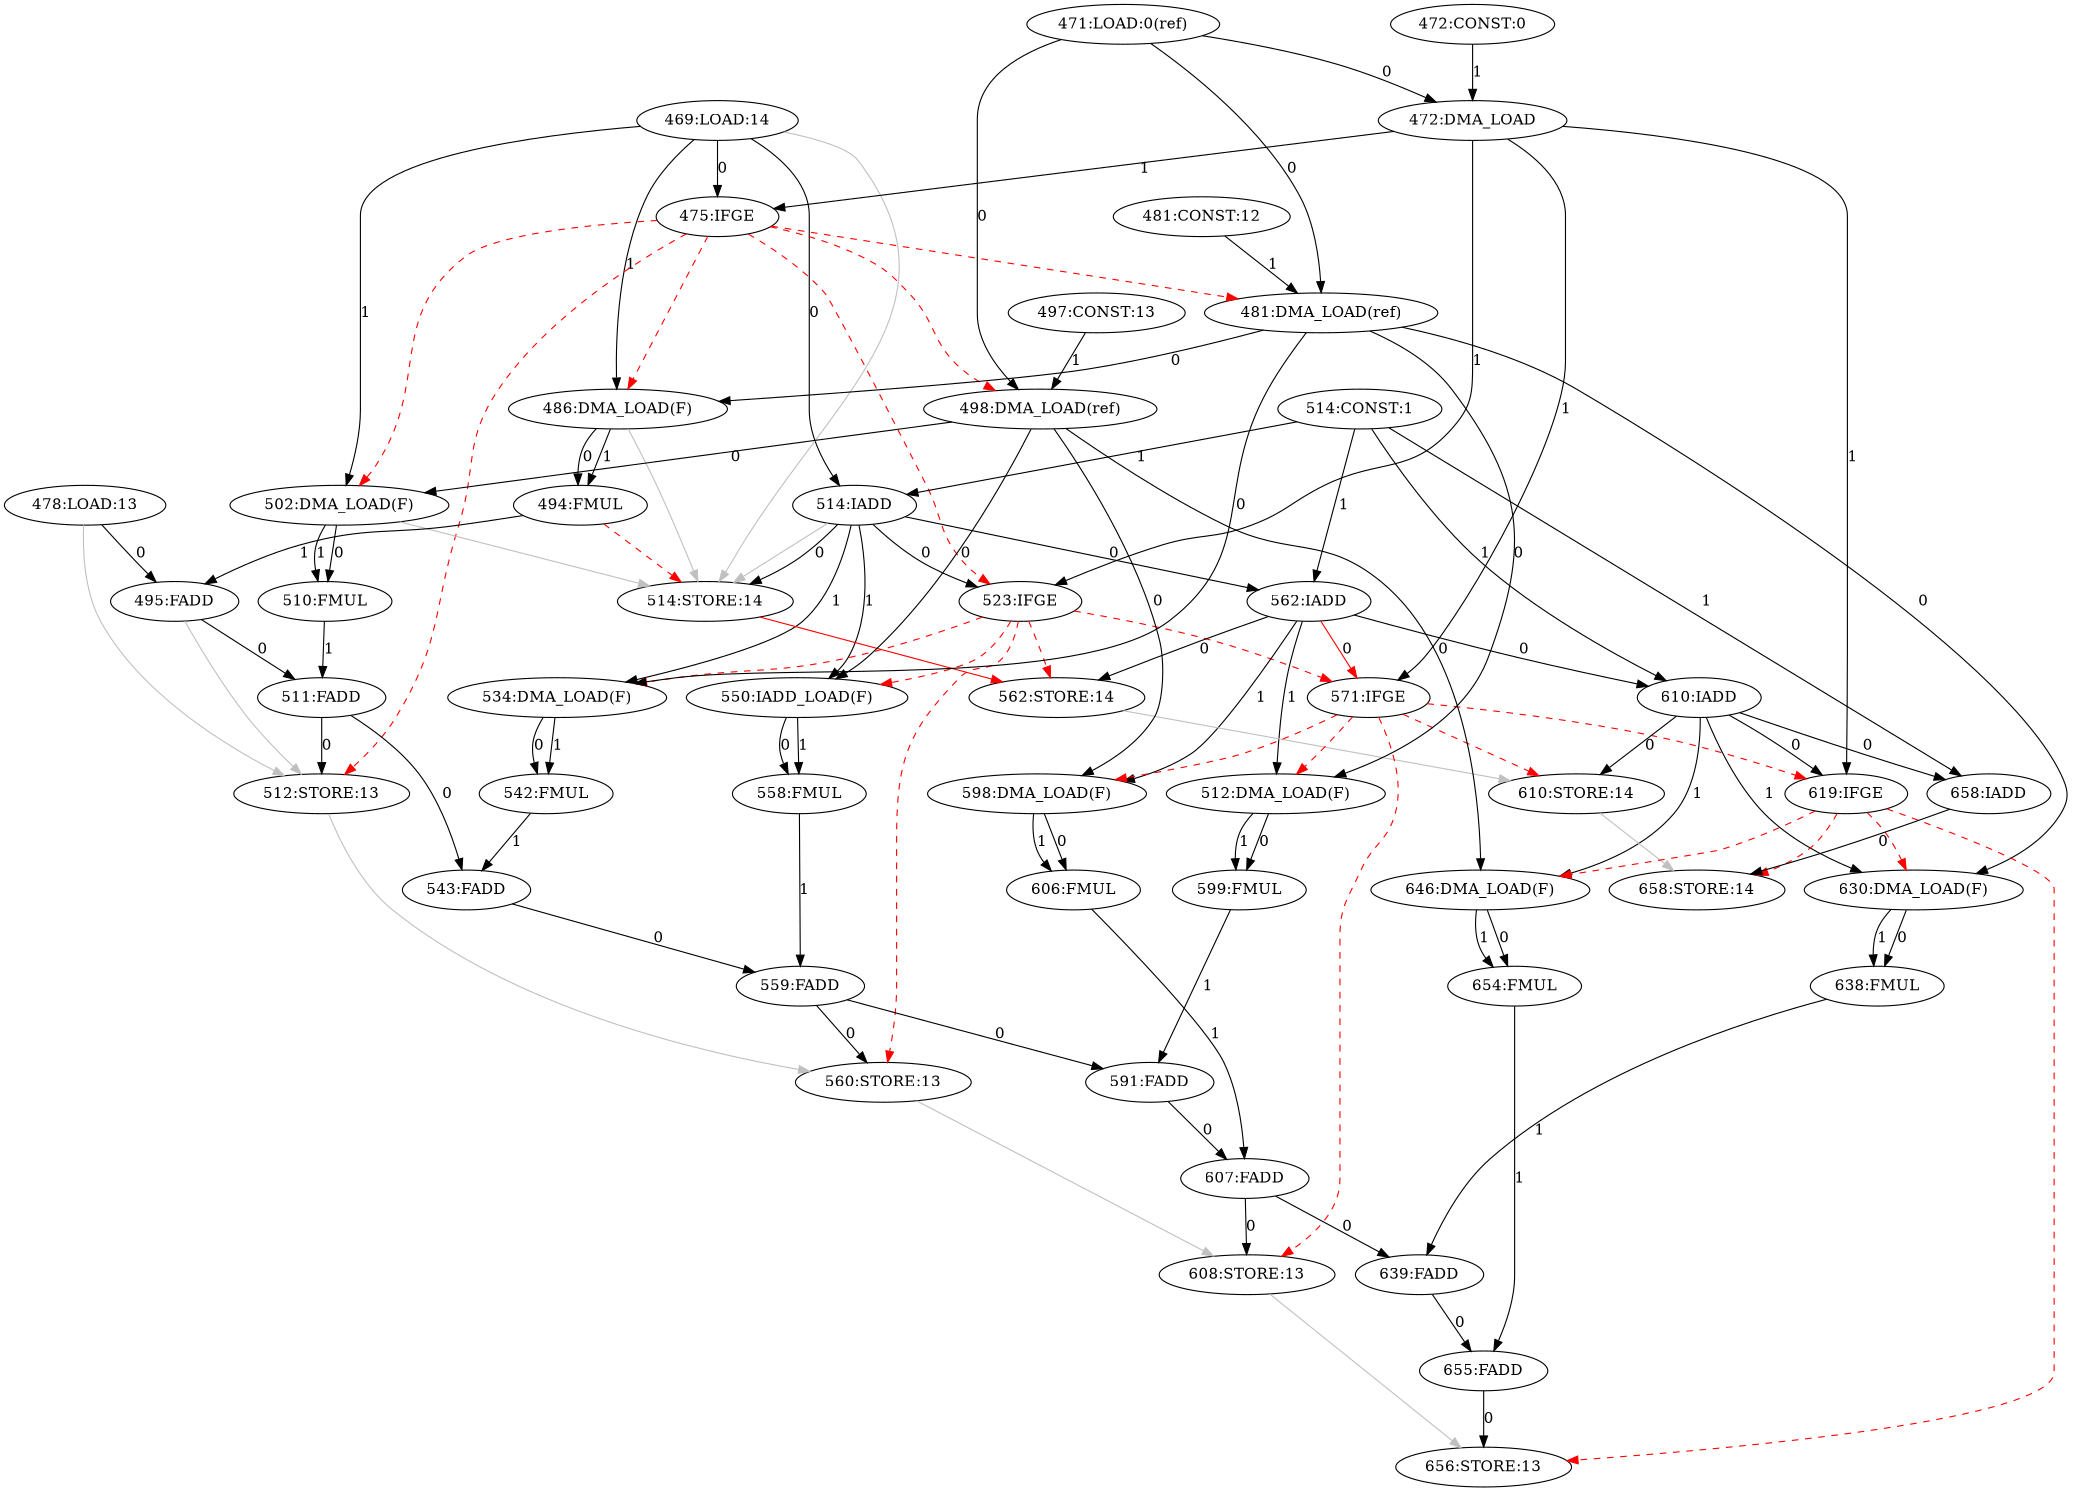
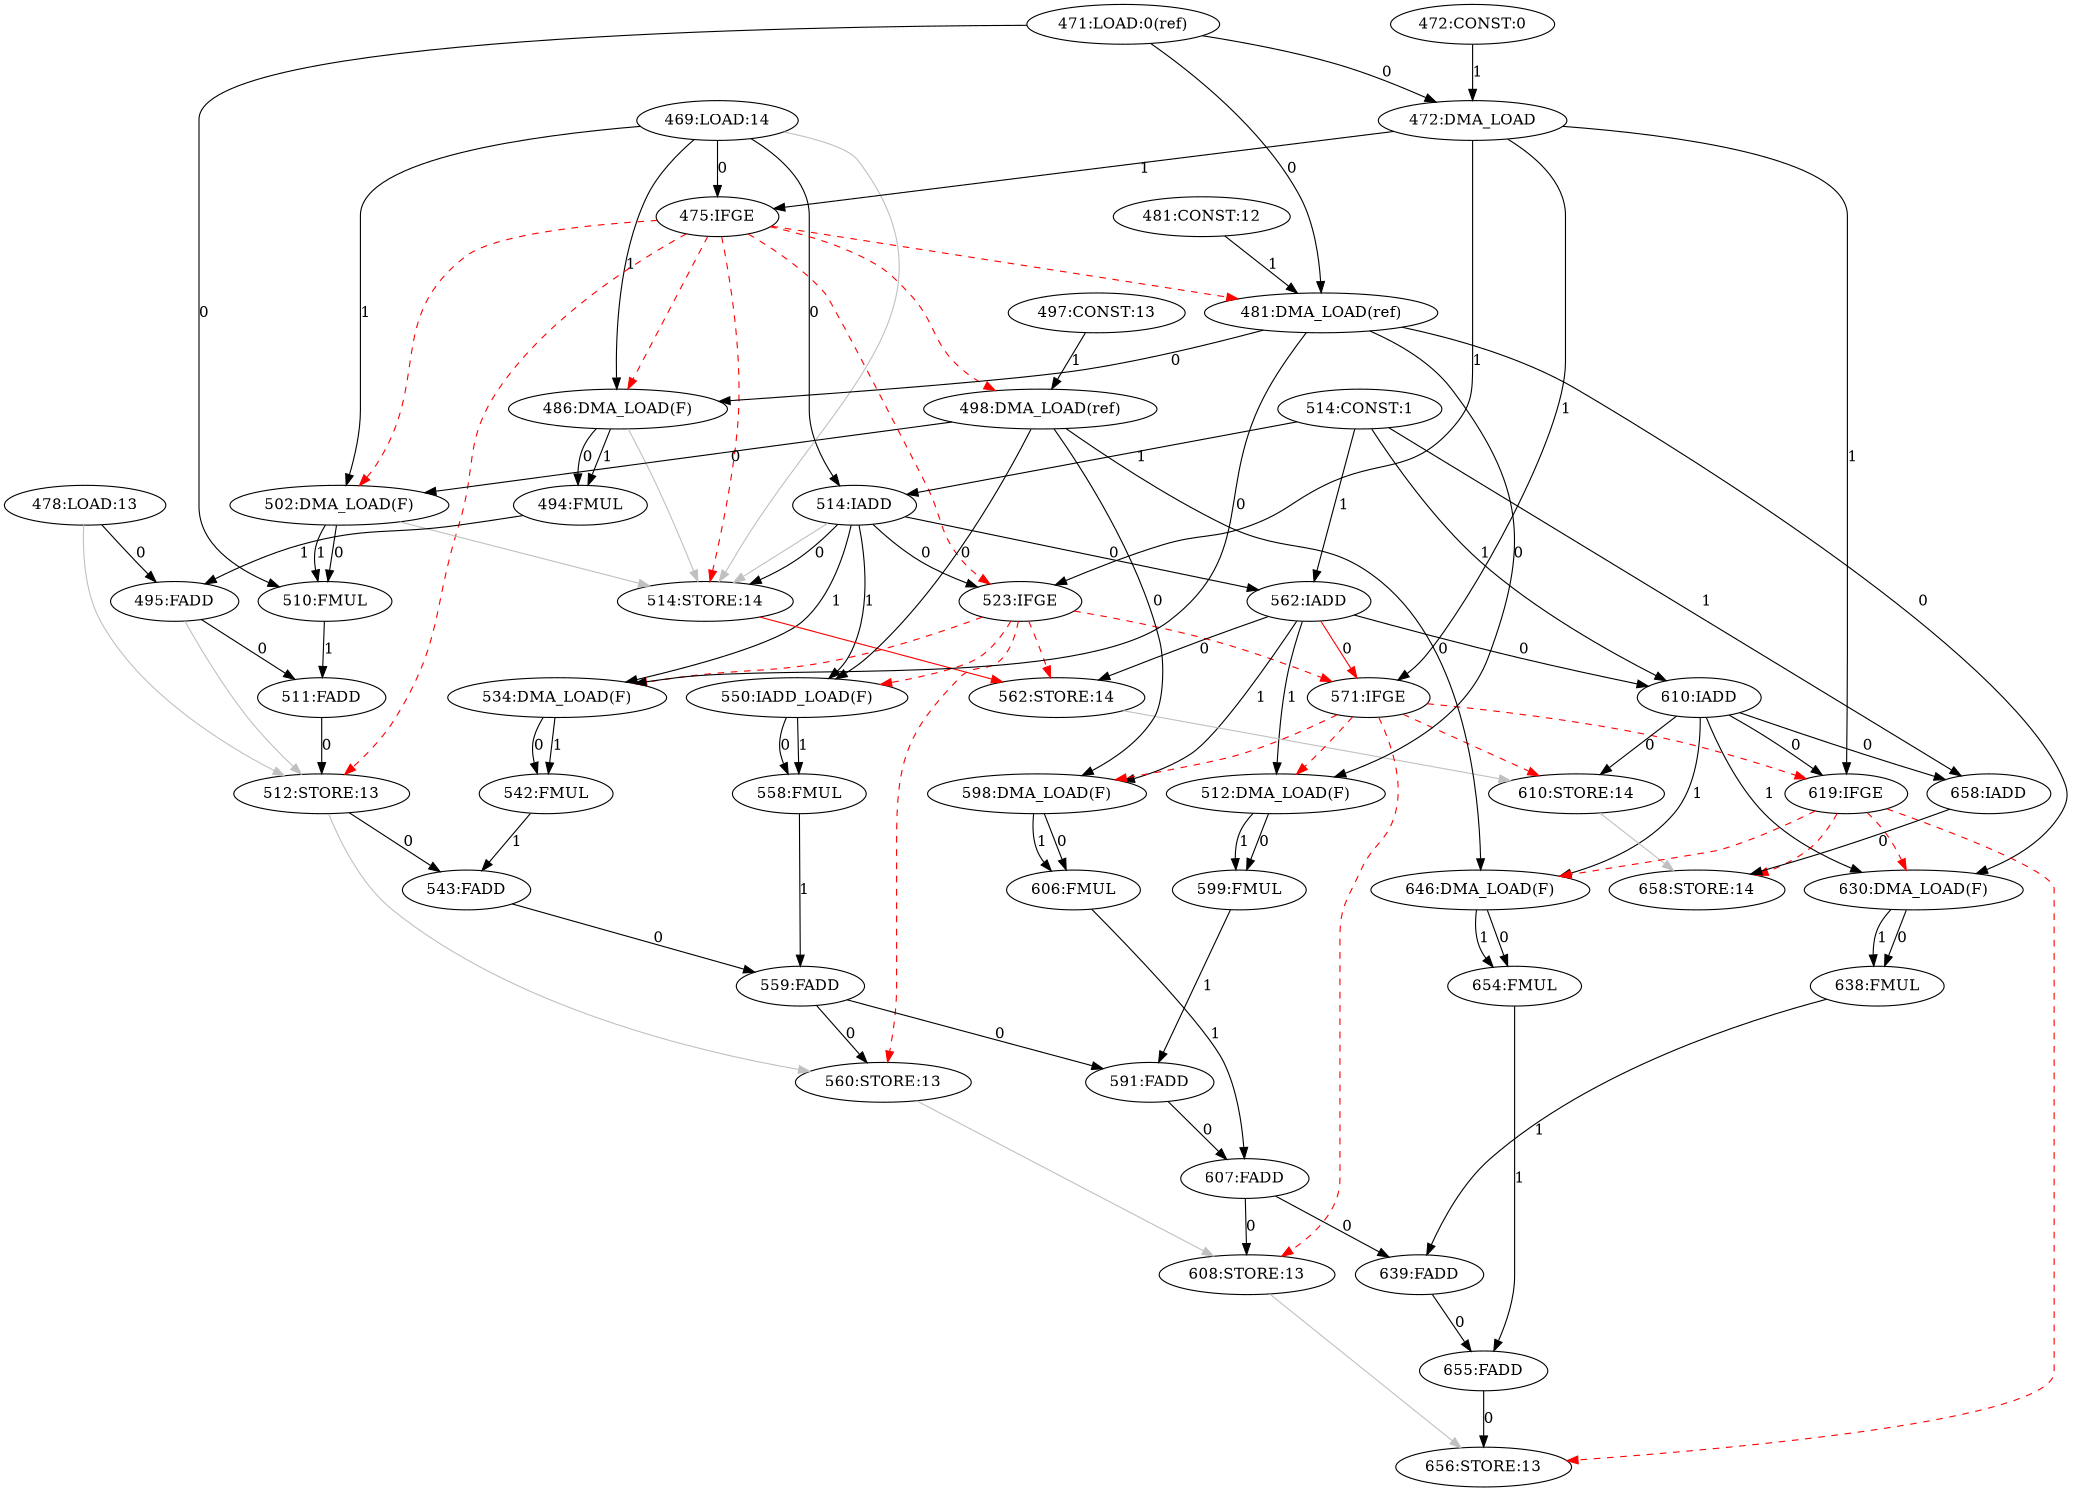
edge "471:LOAD:0(ref)" -> "498:DMA_LOAD(ref)": now "471:LOAD:0(ref)" -> "510:FMUL"
edge "494:FMUL" -> "514:STORE:14": now "475:IFGE" -> "514:STORE:14"
edge "511:FADD" -> "543:FADD": now "512:STORE:13" -> "543:FADD"
